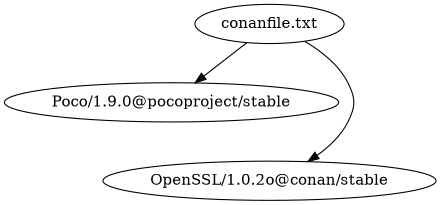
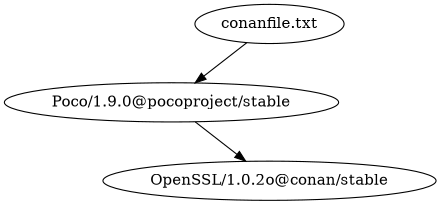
edge "conanfile.txt" -> "OpenSSL/1.0.2o@conan/stable": now "Poco/1.9.0@pocoproject/stable" -> "OpenSSL/1.0.2o@conan/stable"
